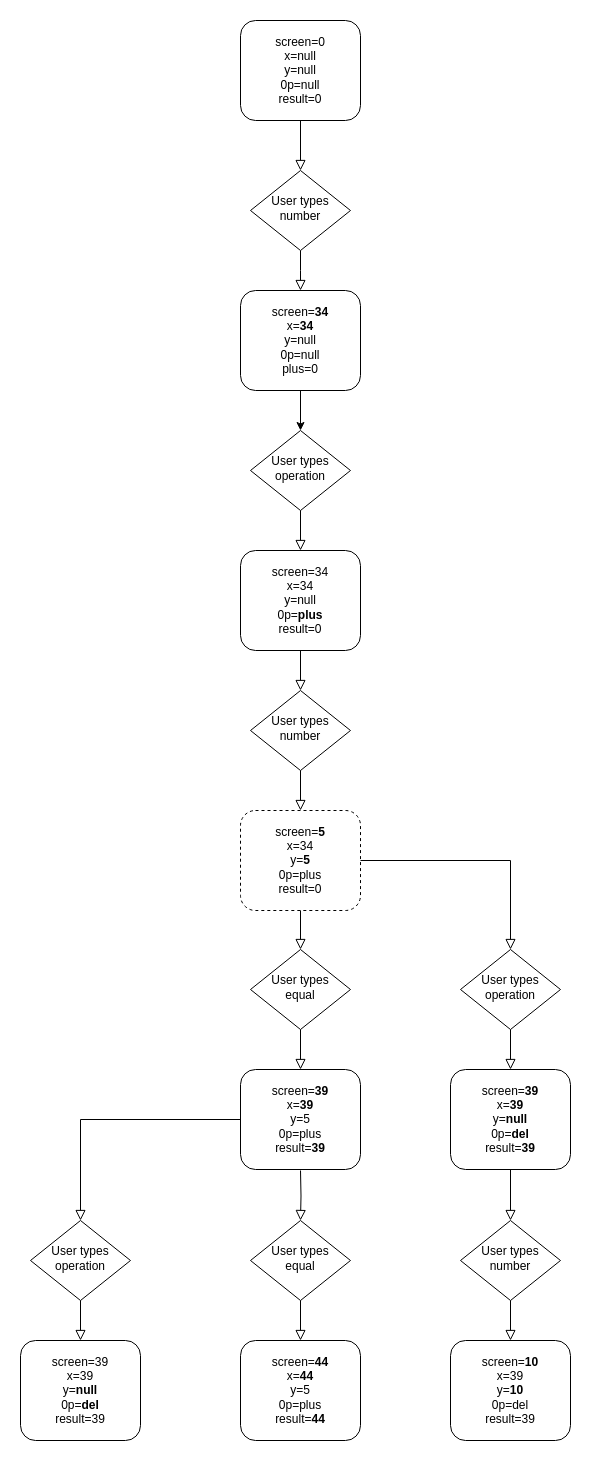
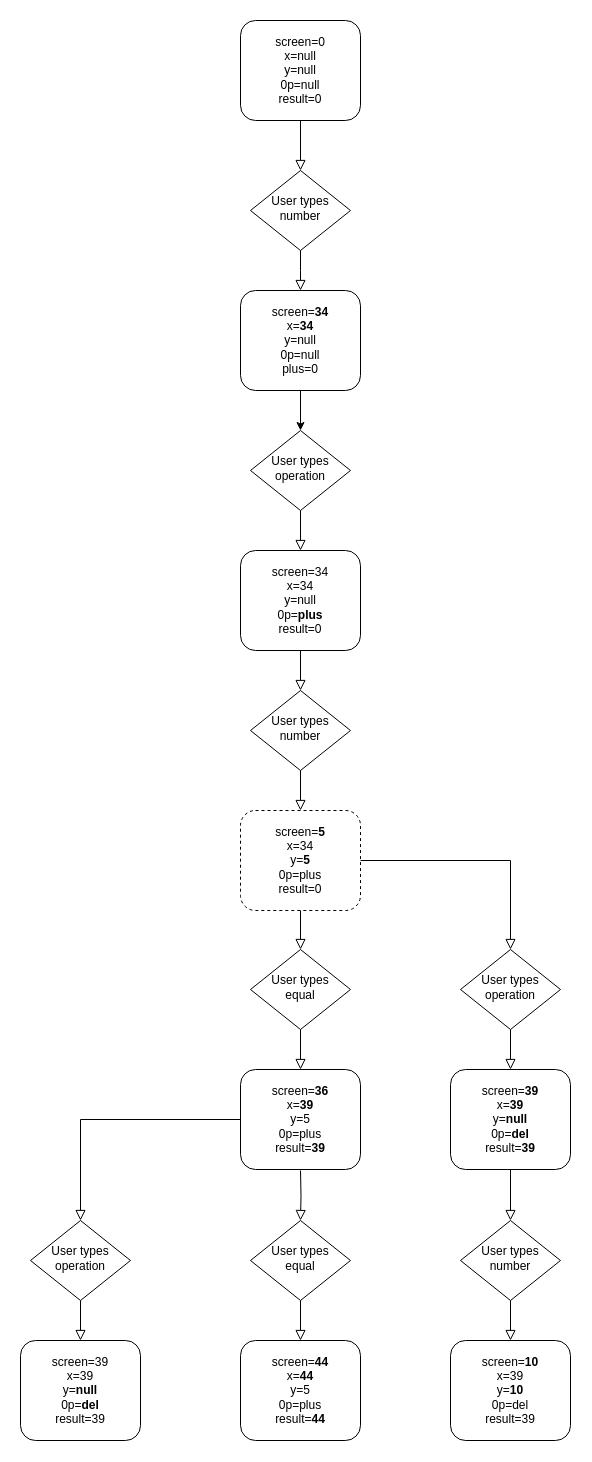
node "screen=39 x=39 y=5 0p=plus result=39": label "screen=39 x=39 y=5 0p=plus result=39" -> "screen=36 x=39 y=5 0p=plus result=39"
